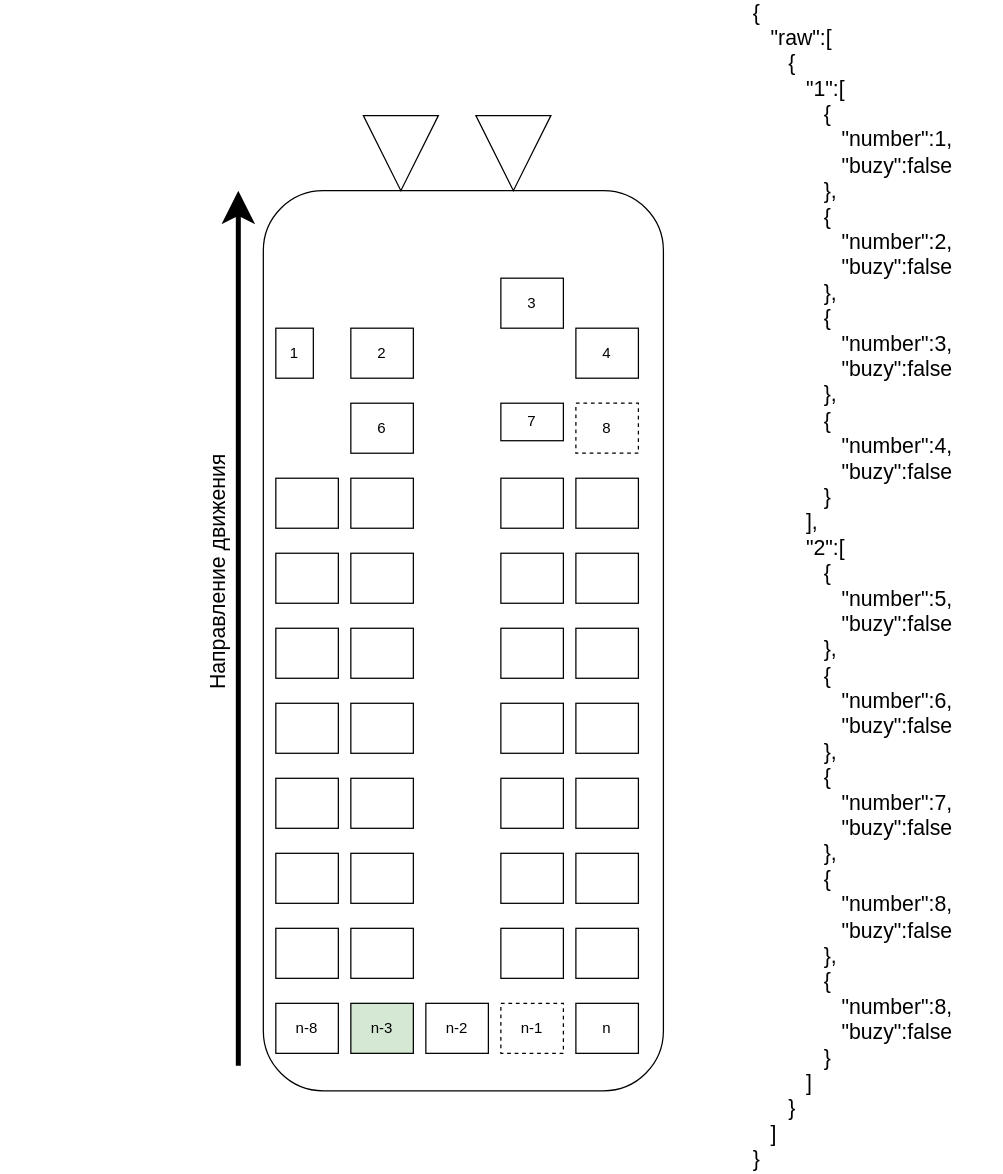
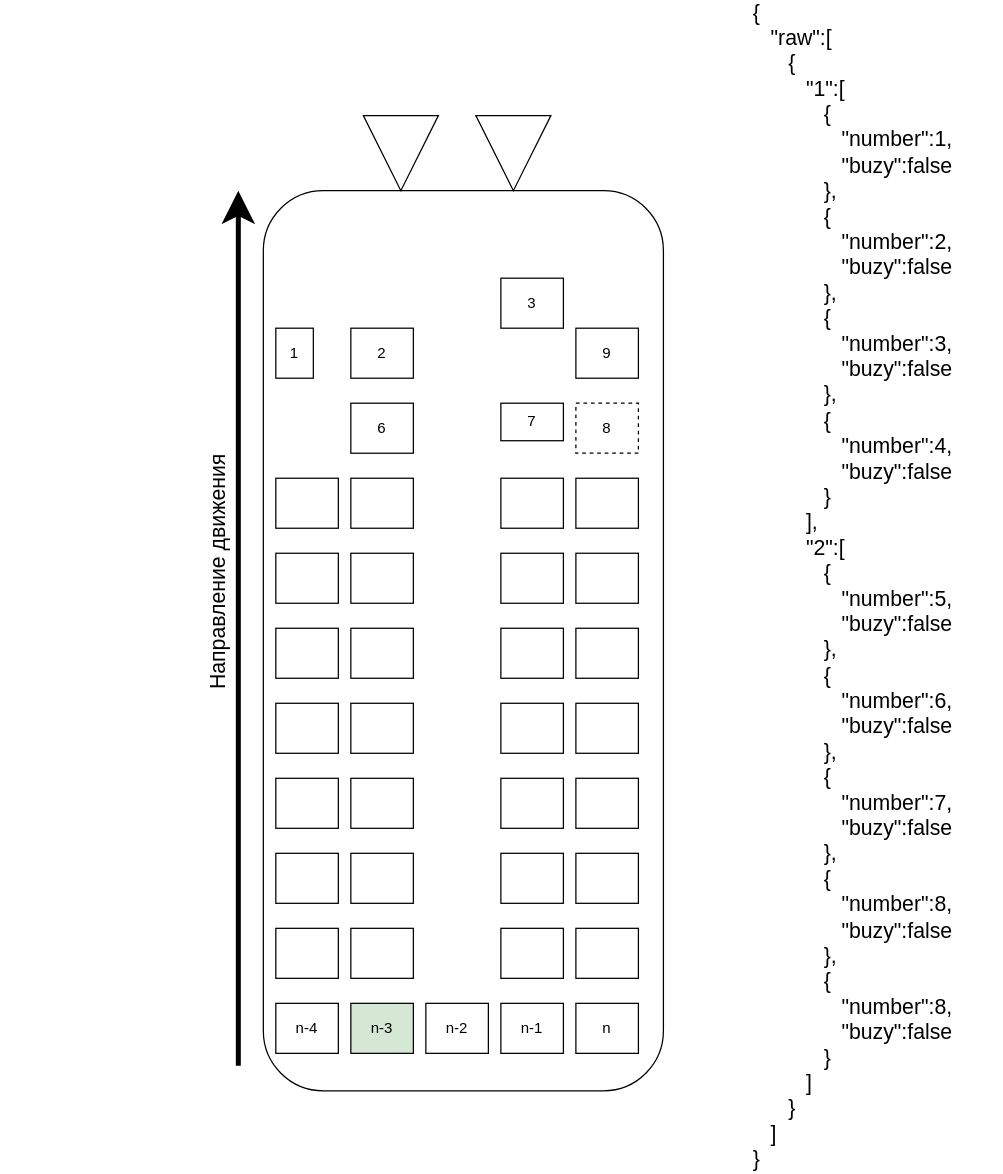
node "4": label "4" -> "9"
node "n-8": label "n-8" -> "n-4"
node "n-1": style dashed -> solid
